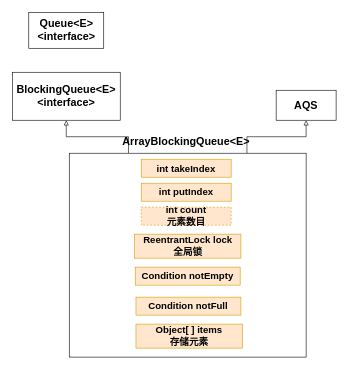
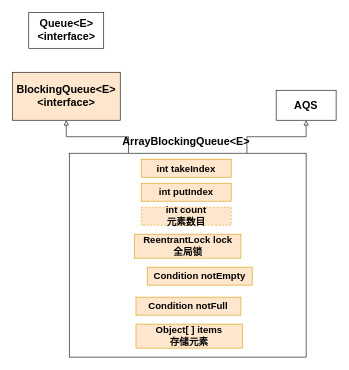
node "BlockingQueue<E> <interface>": fillcolor #ffffff -> #ffe6cc
node "Condition notEmpty": moved (188, 276) -> (200, 276)
